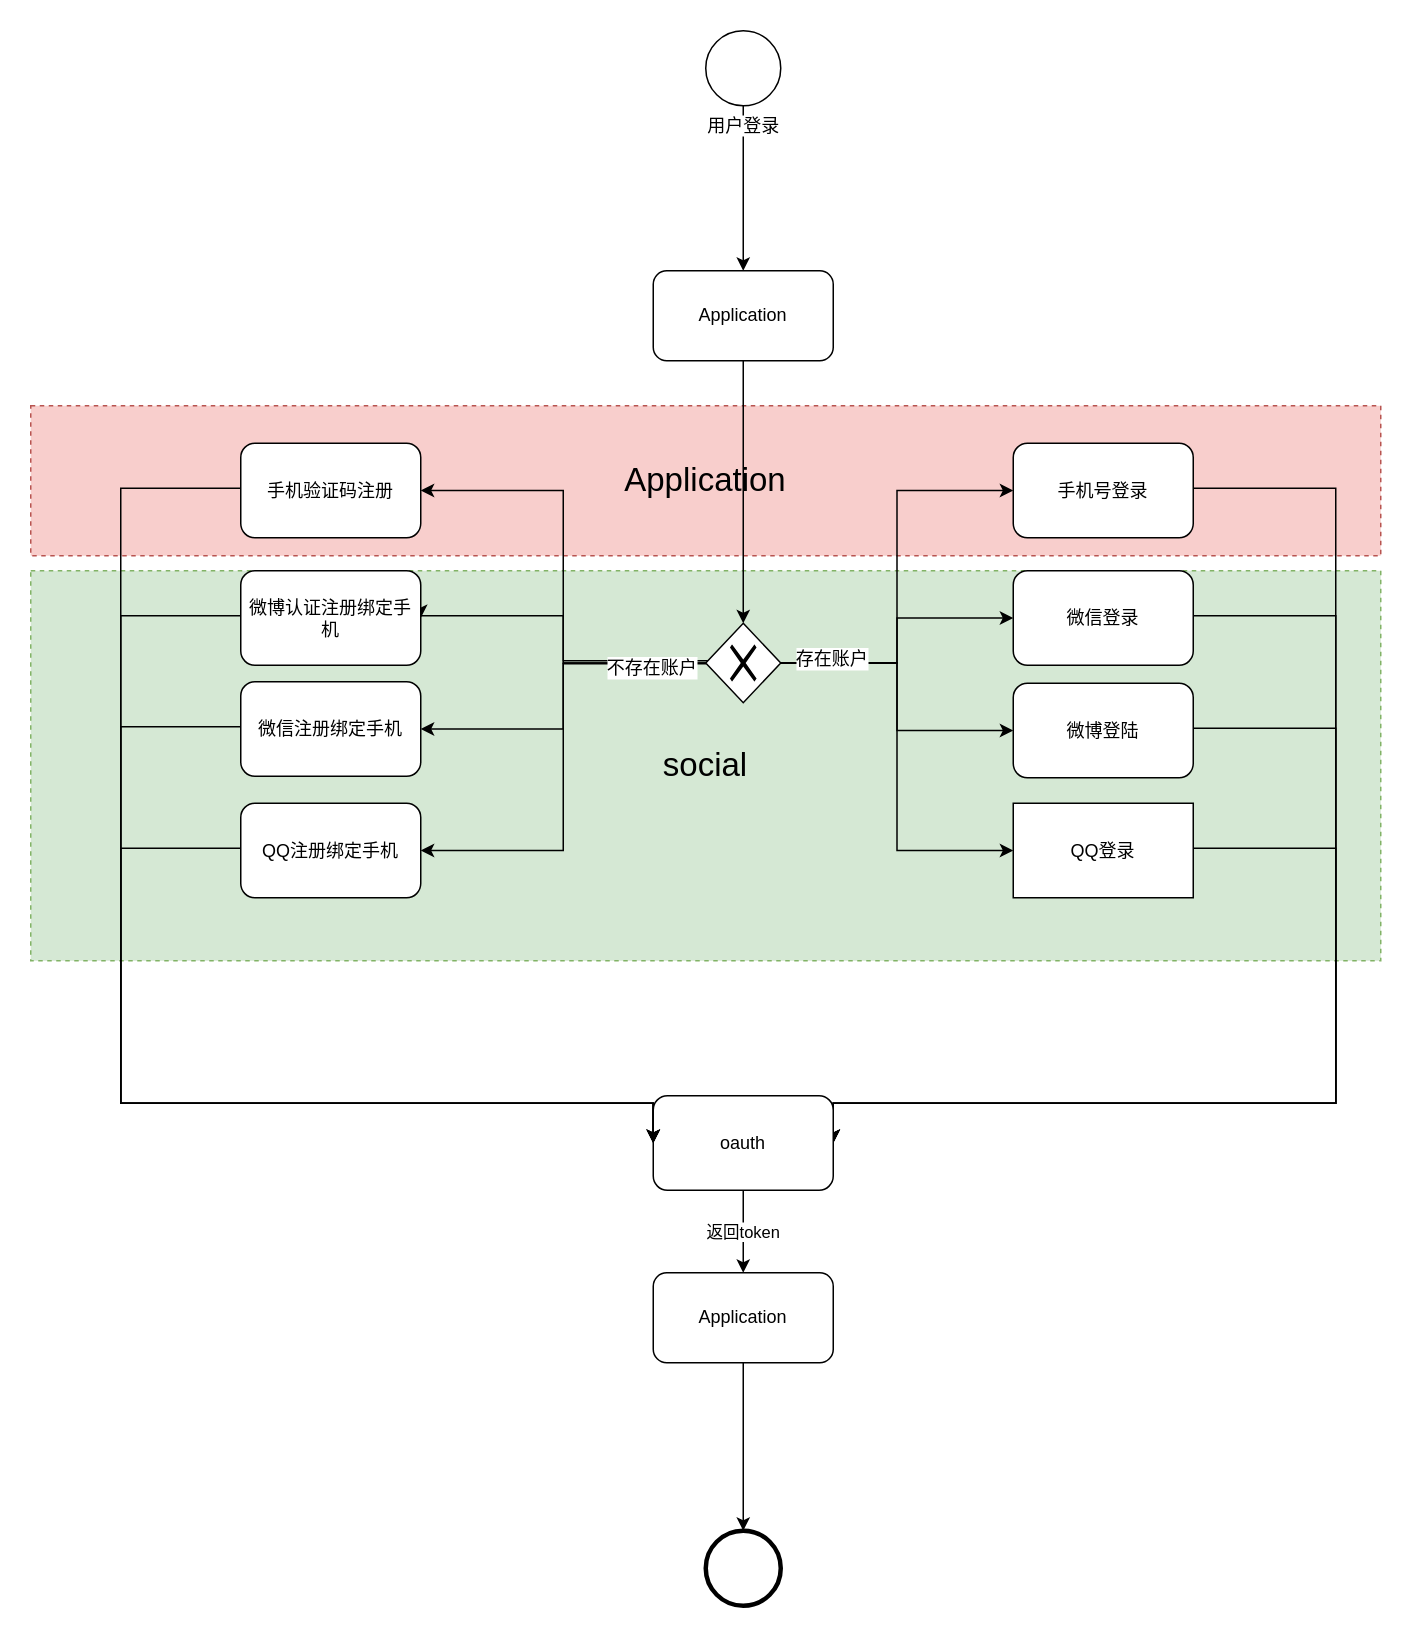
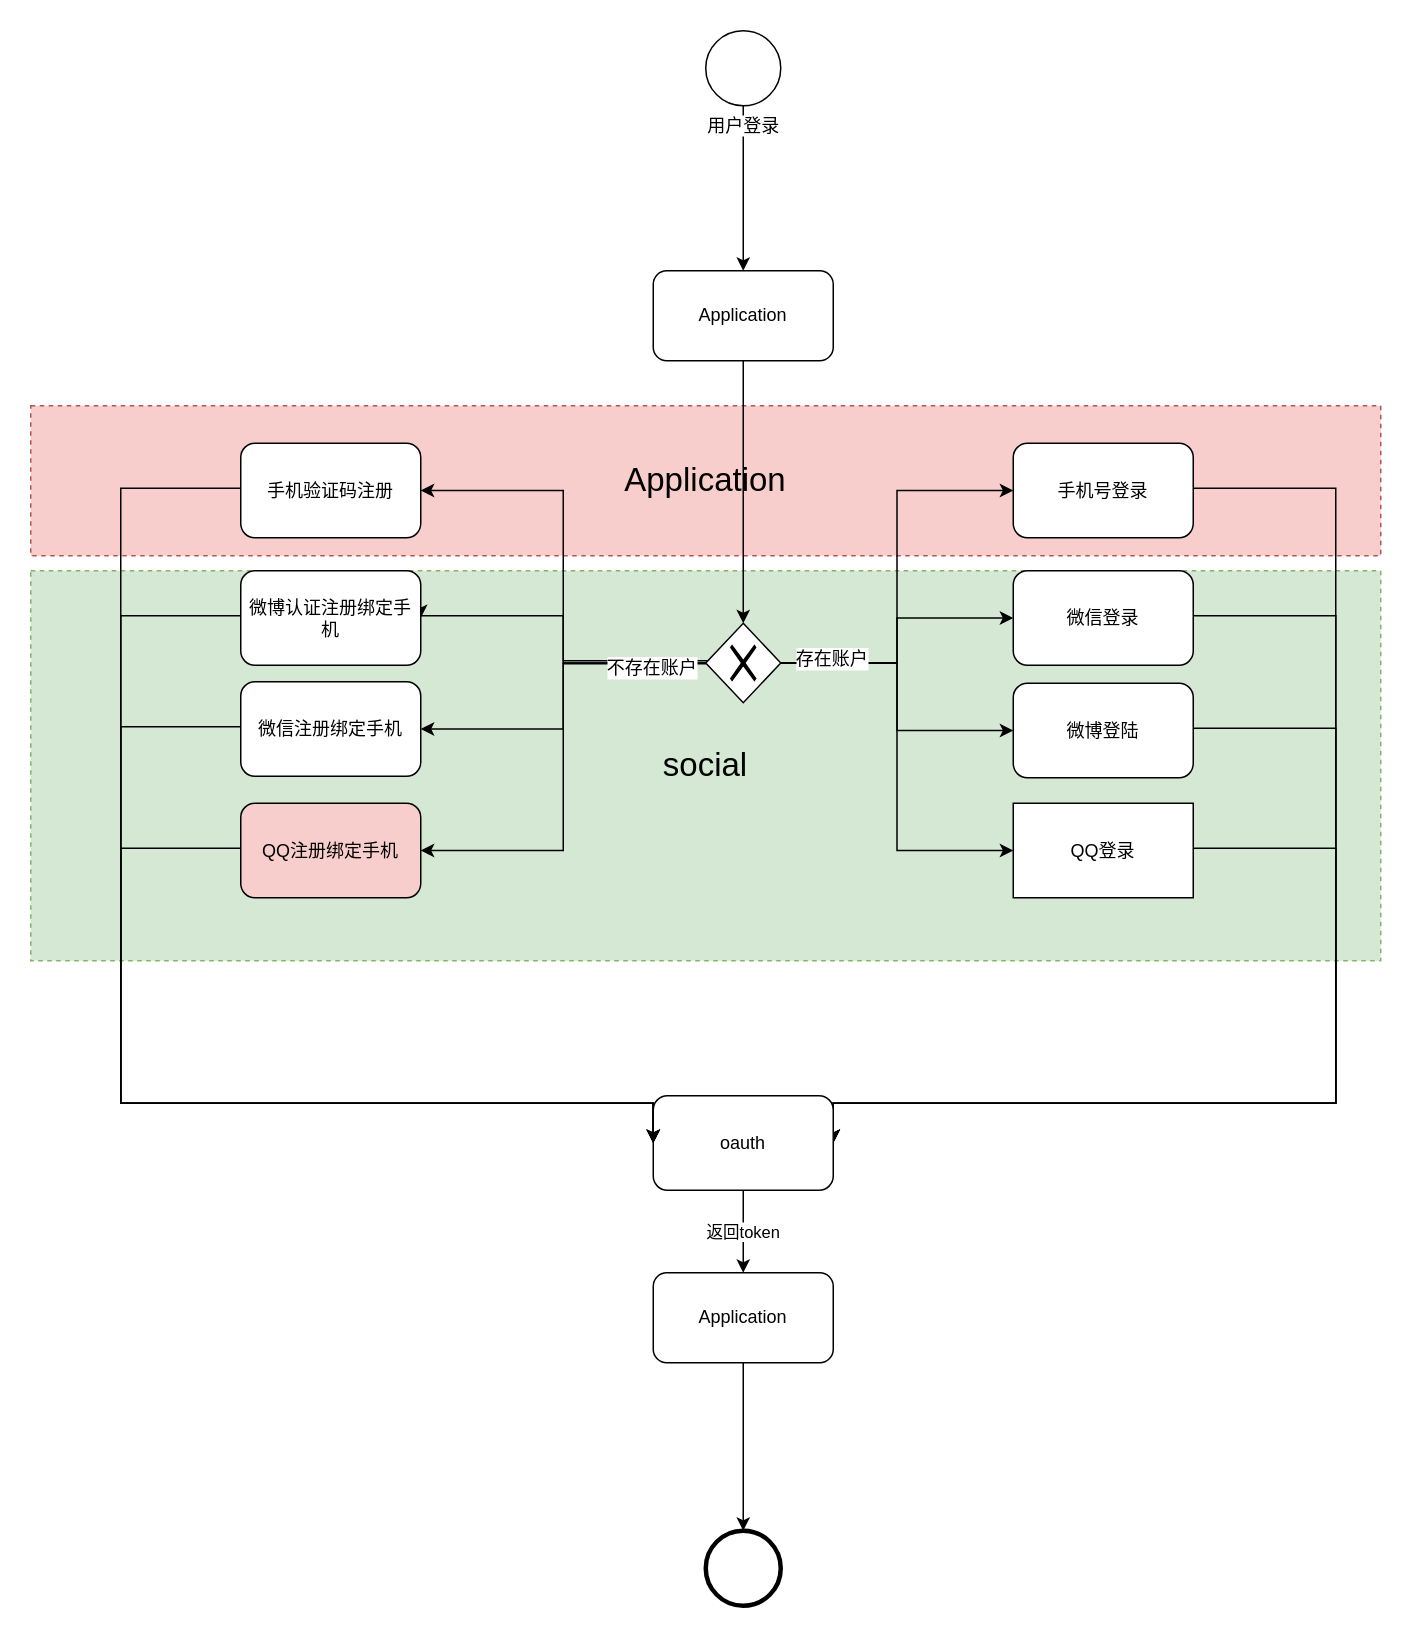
node "QQ注册绑定手机": fillcolor #ffffff -> #f8cecc
